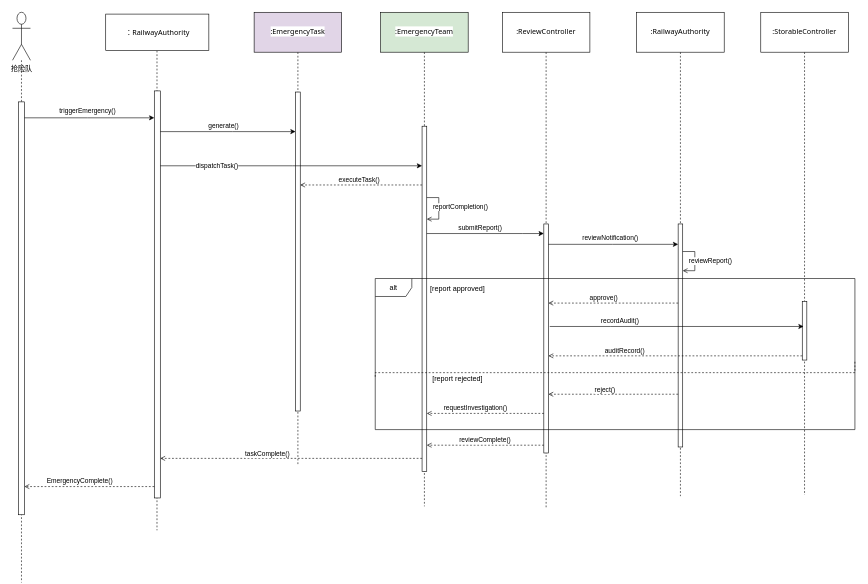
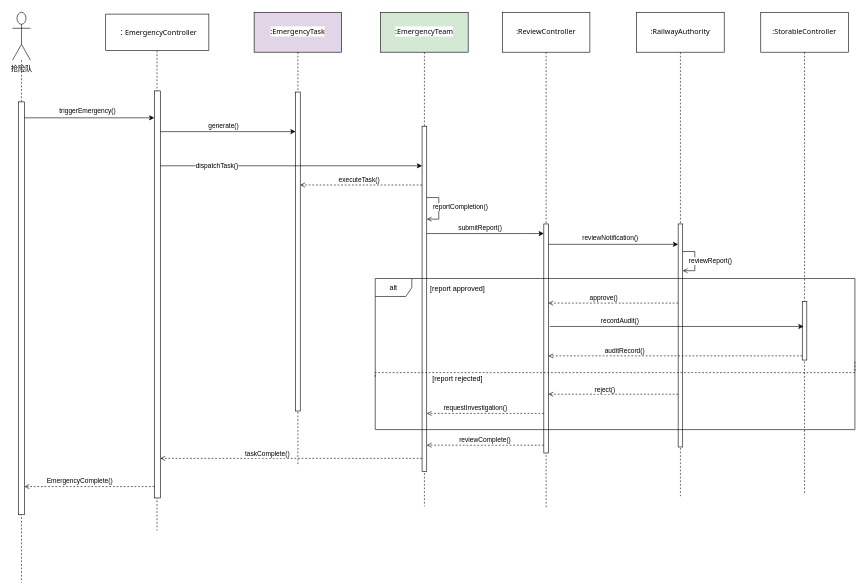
node "：RailwayAuthority": label "：RailwayAuthority" -> "：EmergencyController"
